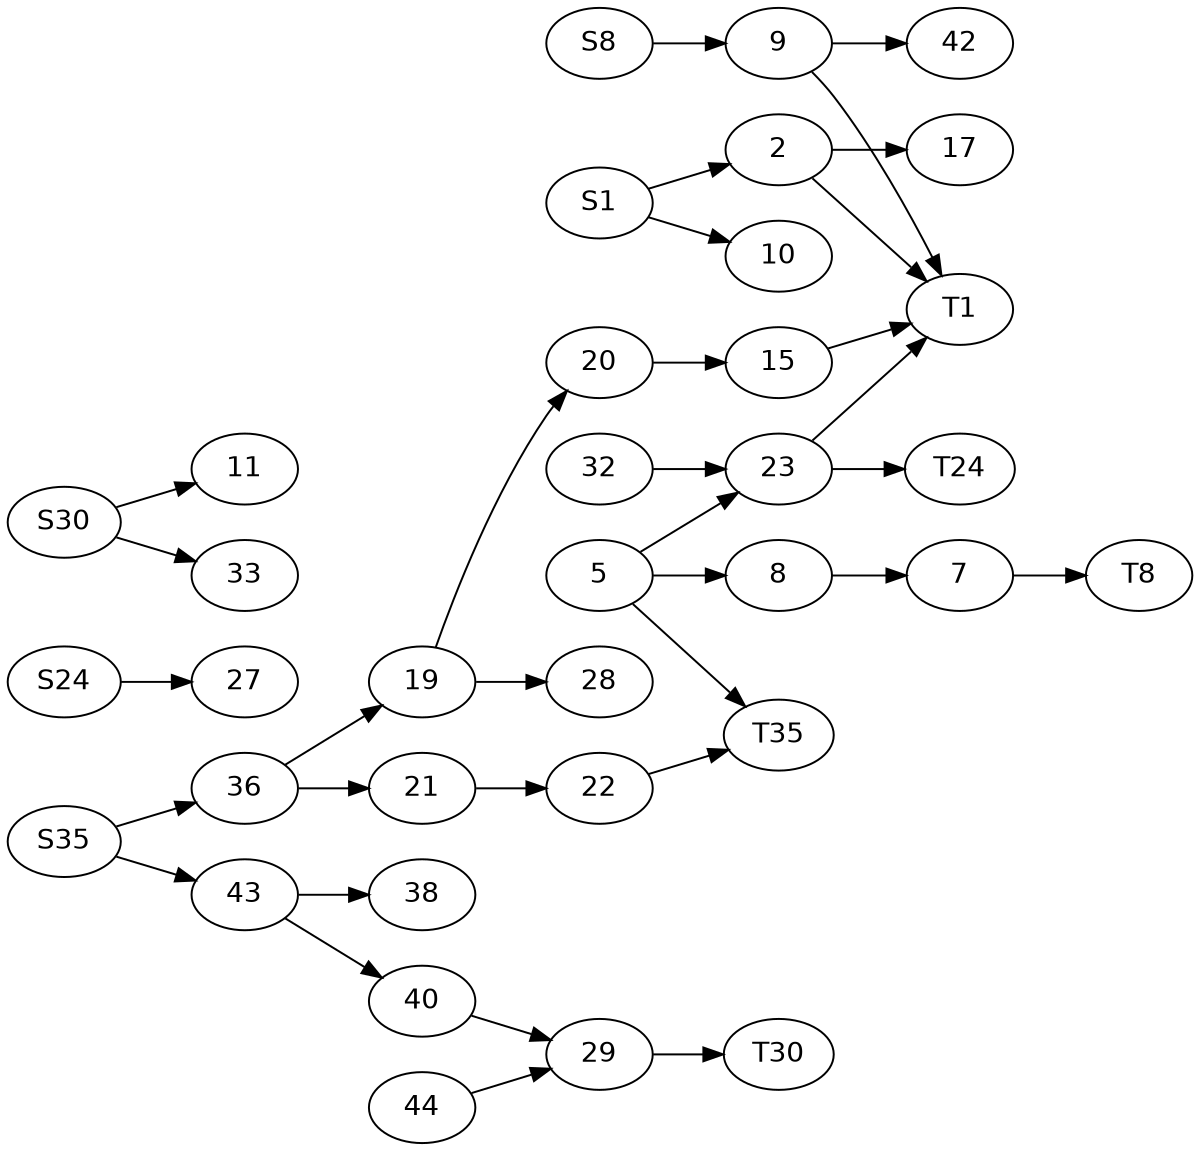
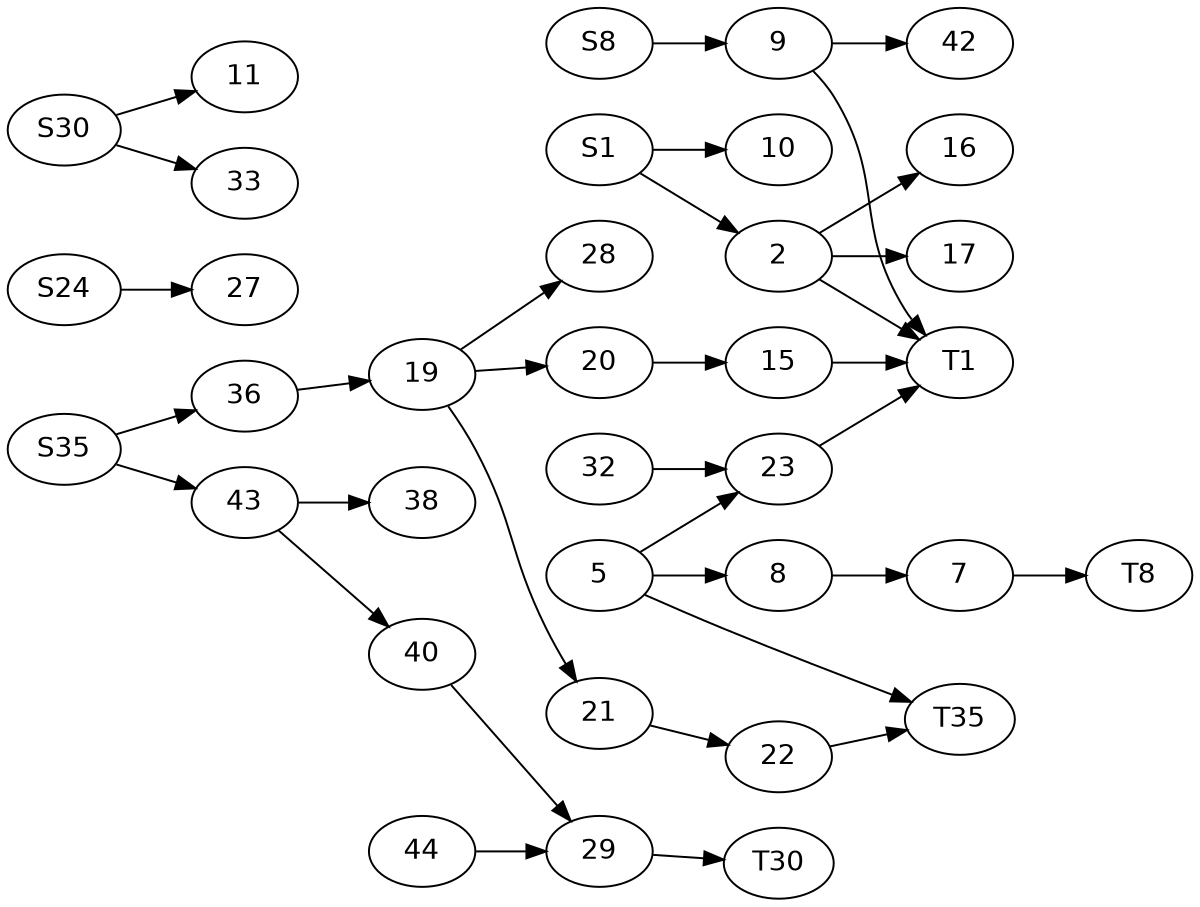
node "16": added
node "T24": removed
edge "36" -> "21": now "19" -> "21"
